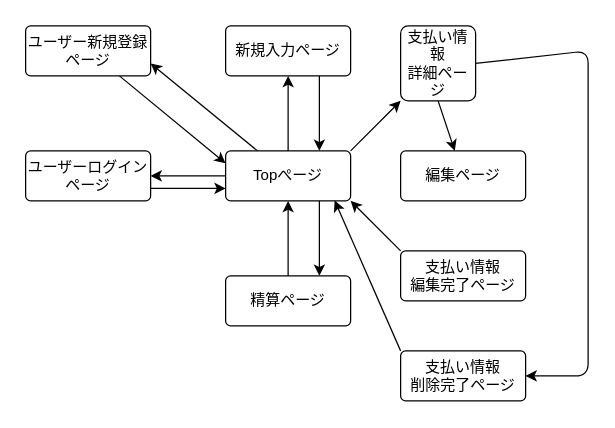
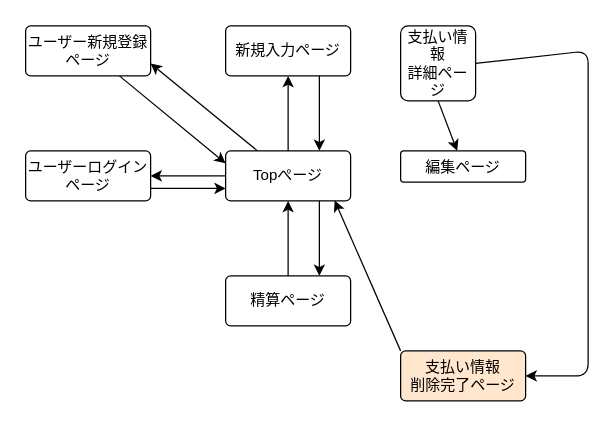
edge "Topぺージ" -> "支払い情報 詳細ページ": removed
node "編集ページ": size 125x50 -> 125x31
edge "支払い情報 編集完了ページ" -> "Topぺージ": removed
node "支払い情報 編集完了ページ": removed
node "支払い情報 削除完了ページ": fillcolor #ffffff -> #ffe6cc
